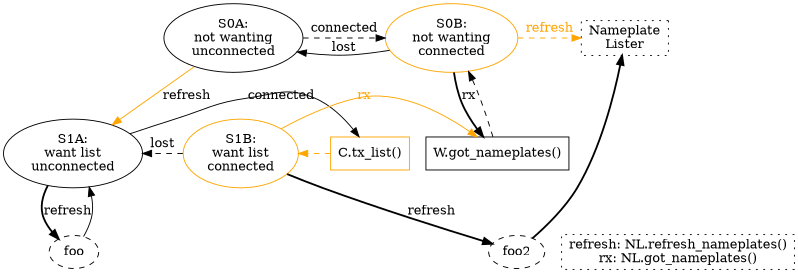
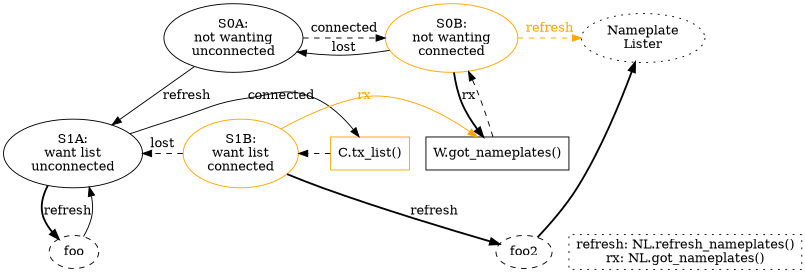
node "Nameplate Lister": shape box -> ellipse
edge "S0A: not wanting unconnected" -> "S1A: want list unconnected": color orange -> black
edge "C.tx_list()" -> "S1B: want list connected": color orange -> black
